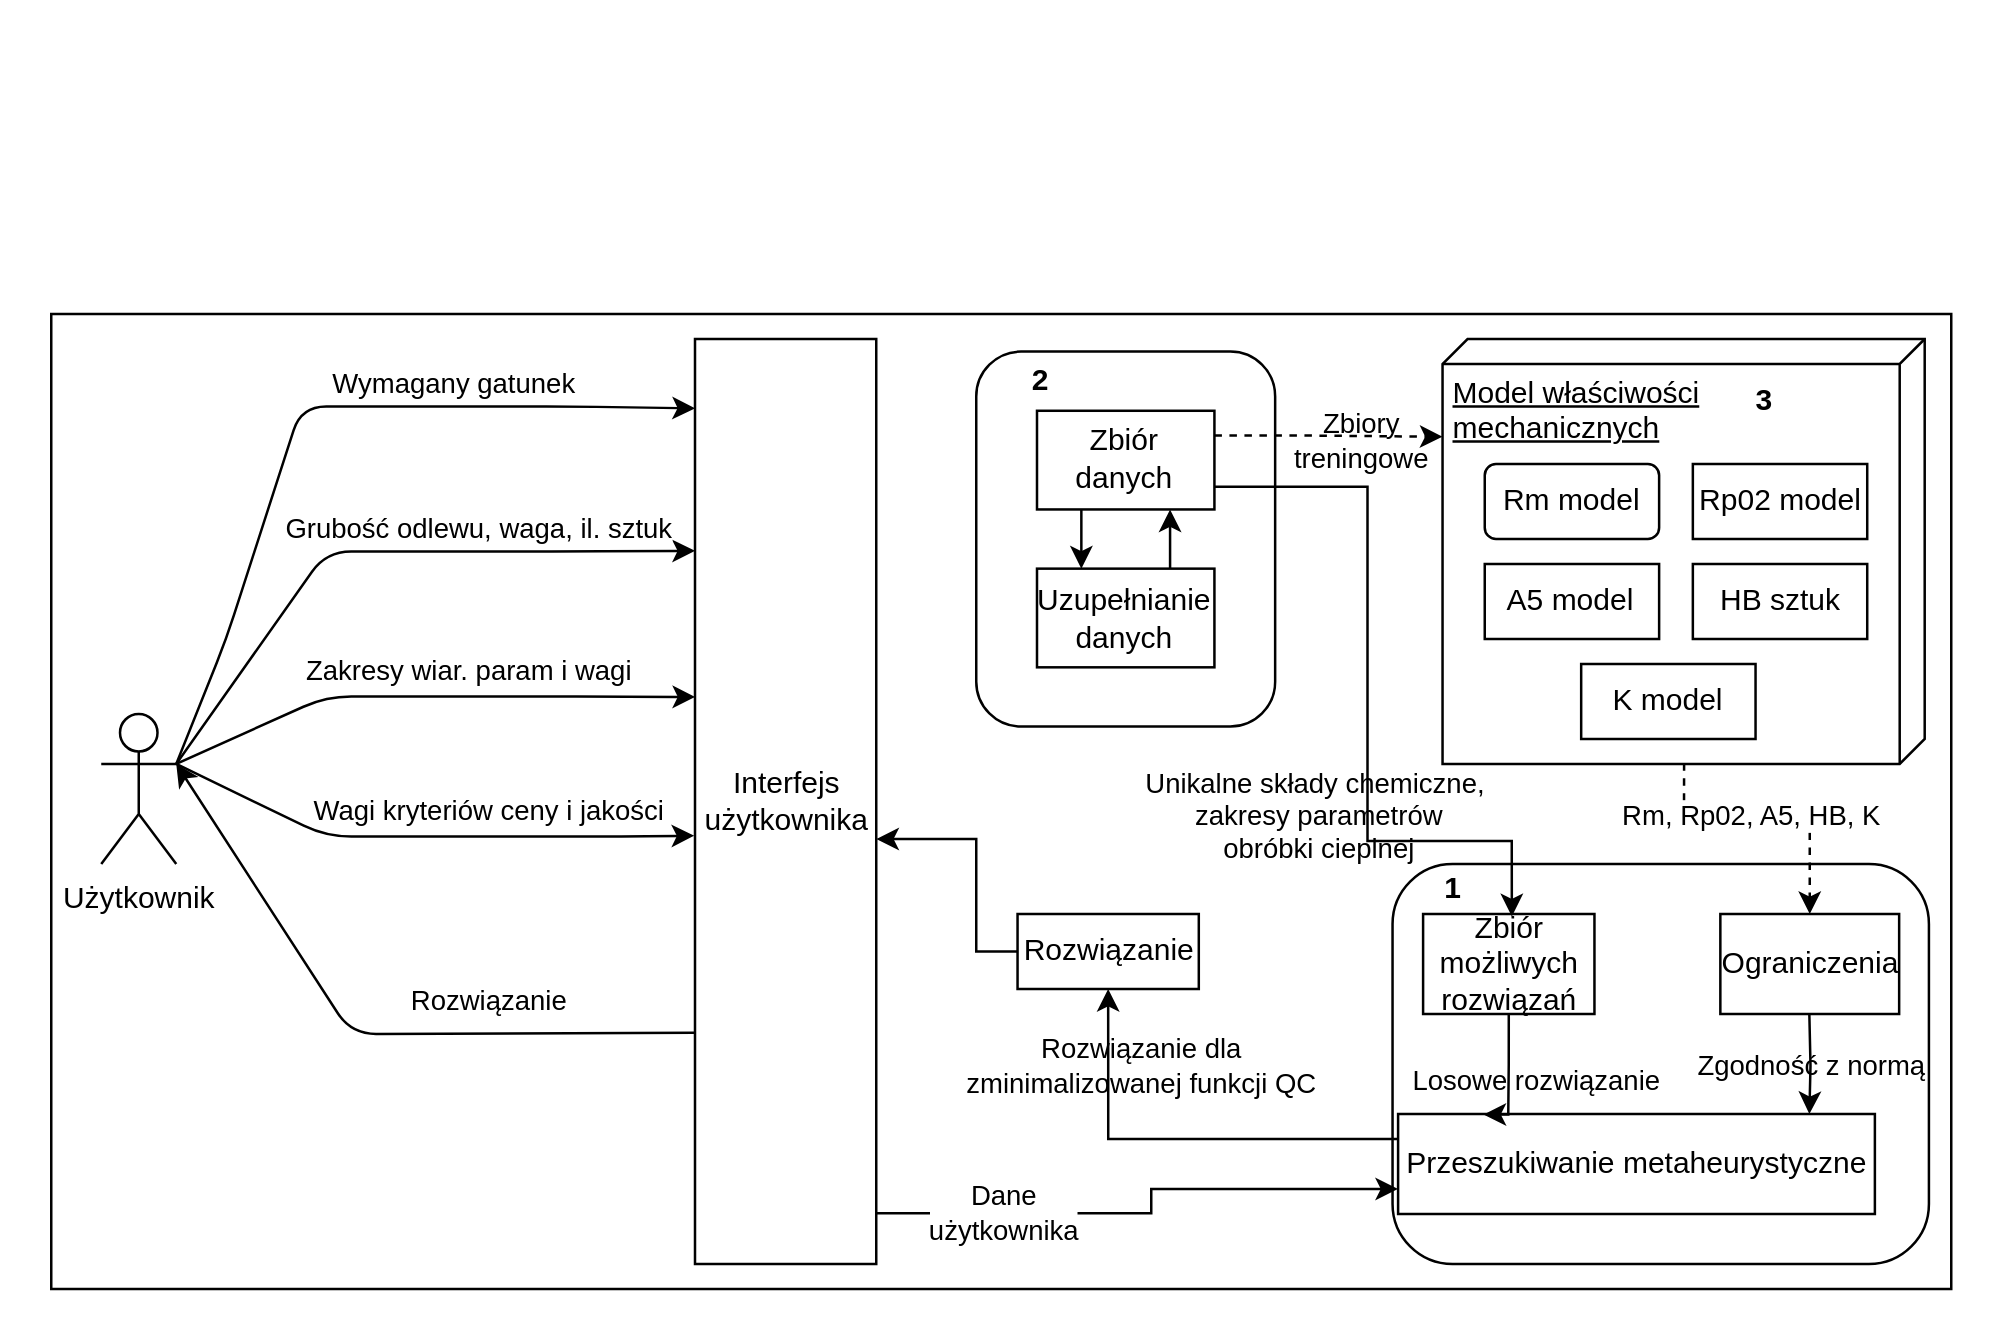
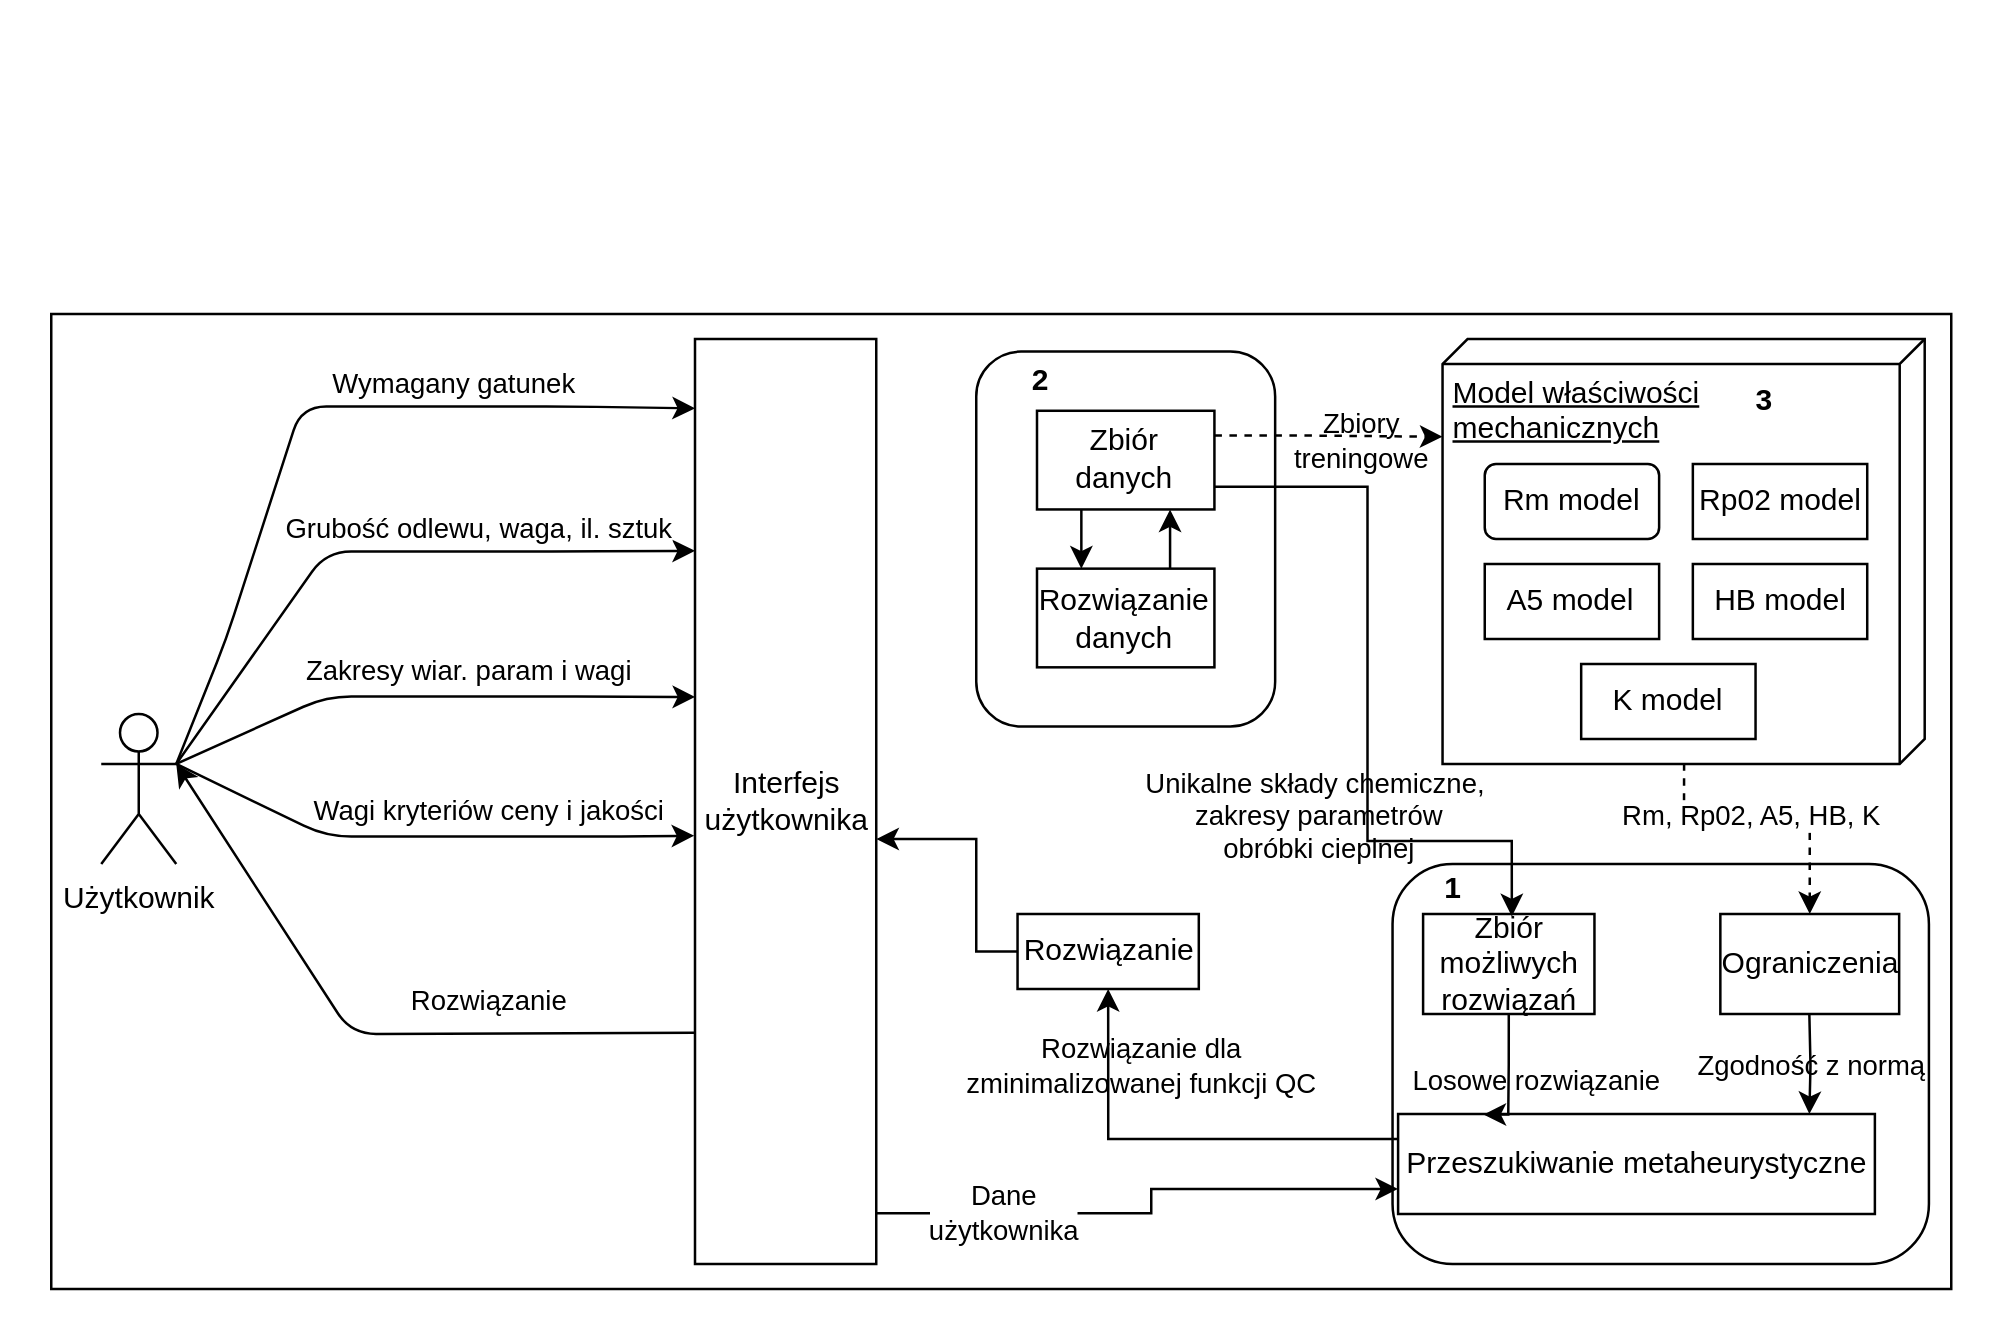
node "HB sztuk": label "HB sztuk" -> "HB model"
node "Uzupełnianie danych": label "Uzupełnianie danych" -> "Rozwiązanie danych"
